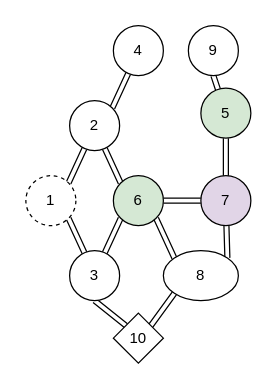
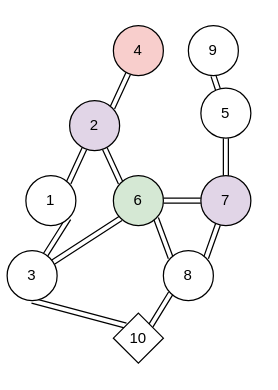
node "4": fillcolor #ffffff -> #f8cecc
node "5": fillcolor #d5e8d4 -> #ffffff
node "2": fillcolor #ffffff -> #e1d5e7
node "1": style dashed -> solid
node "3": moved (94, 276) -> (32, 276)
node "8": size 75x50 -> 50x50
